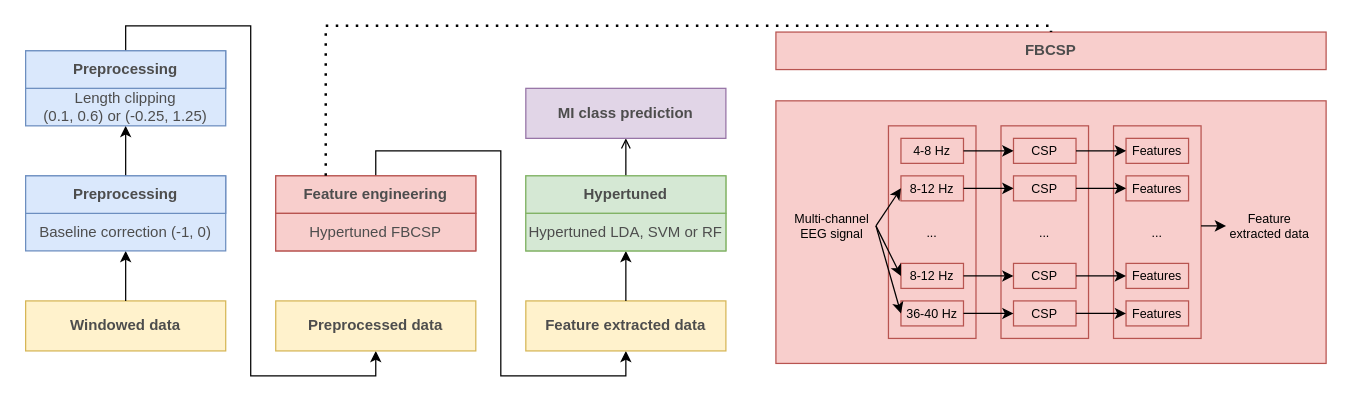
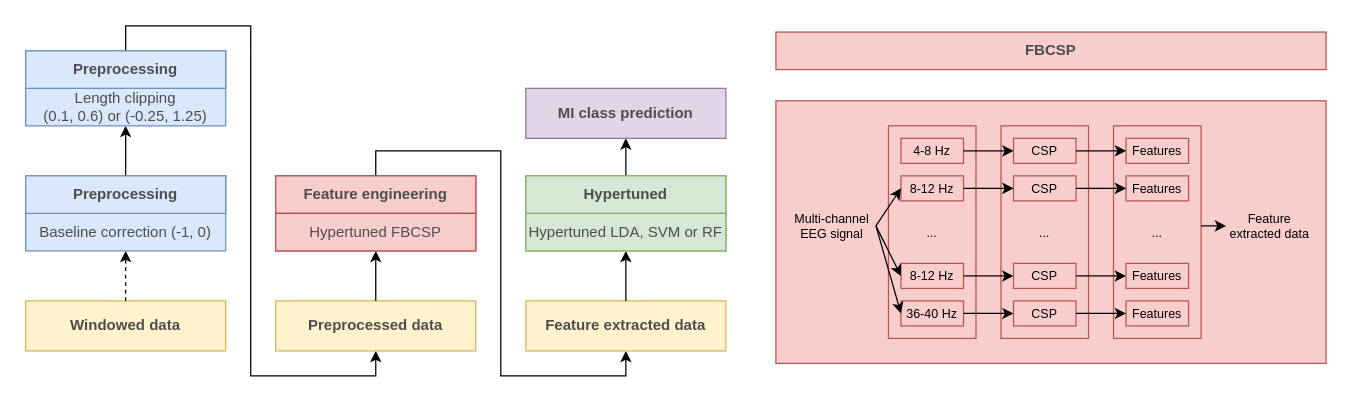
edge "FBCSP" -- "Feature engineering": removed
edge "Hypertuned" -> "MI class prediction": arrowhead open -> classic
edge "Windowed data" -> "Baseline correction (-1, 0)": style solid -> dashed
edge "Preprocessed data" -> "Hypertuned FBCSP": added
